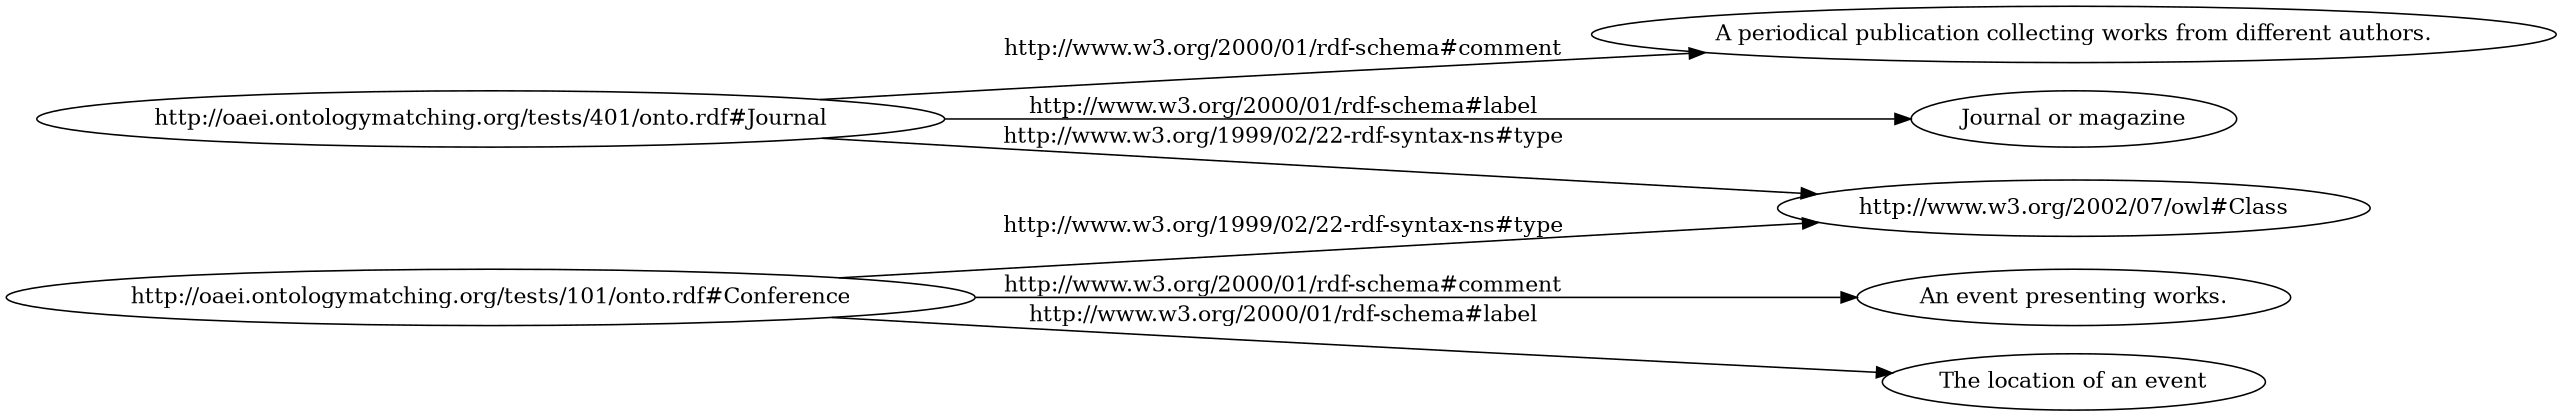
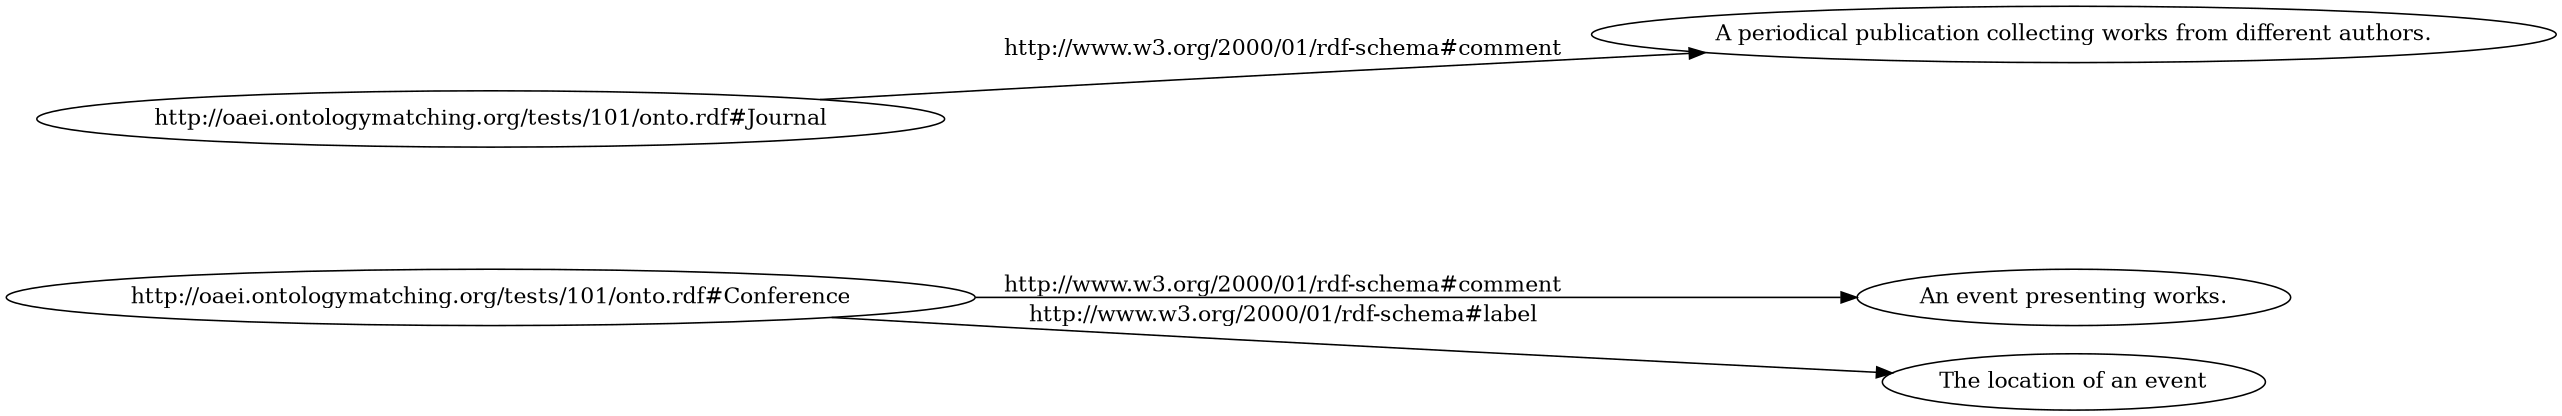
node "http://oaei.ontologymatching.org/tests/401/onto.rdf#Journal": label "http://oaei.ontologymatching.org/tests/401/onto.rdf#Journal" -> "http://oaei.ontologymatching.org/tests/101/onto.rdf#Journal"
node "Journal or magazine": removed
node "http://www.w3.org/2002/07/owl#Class": removed
